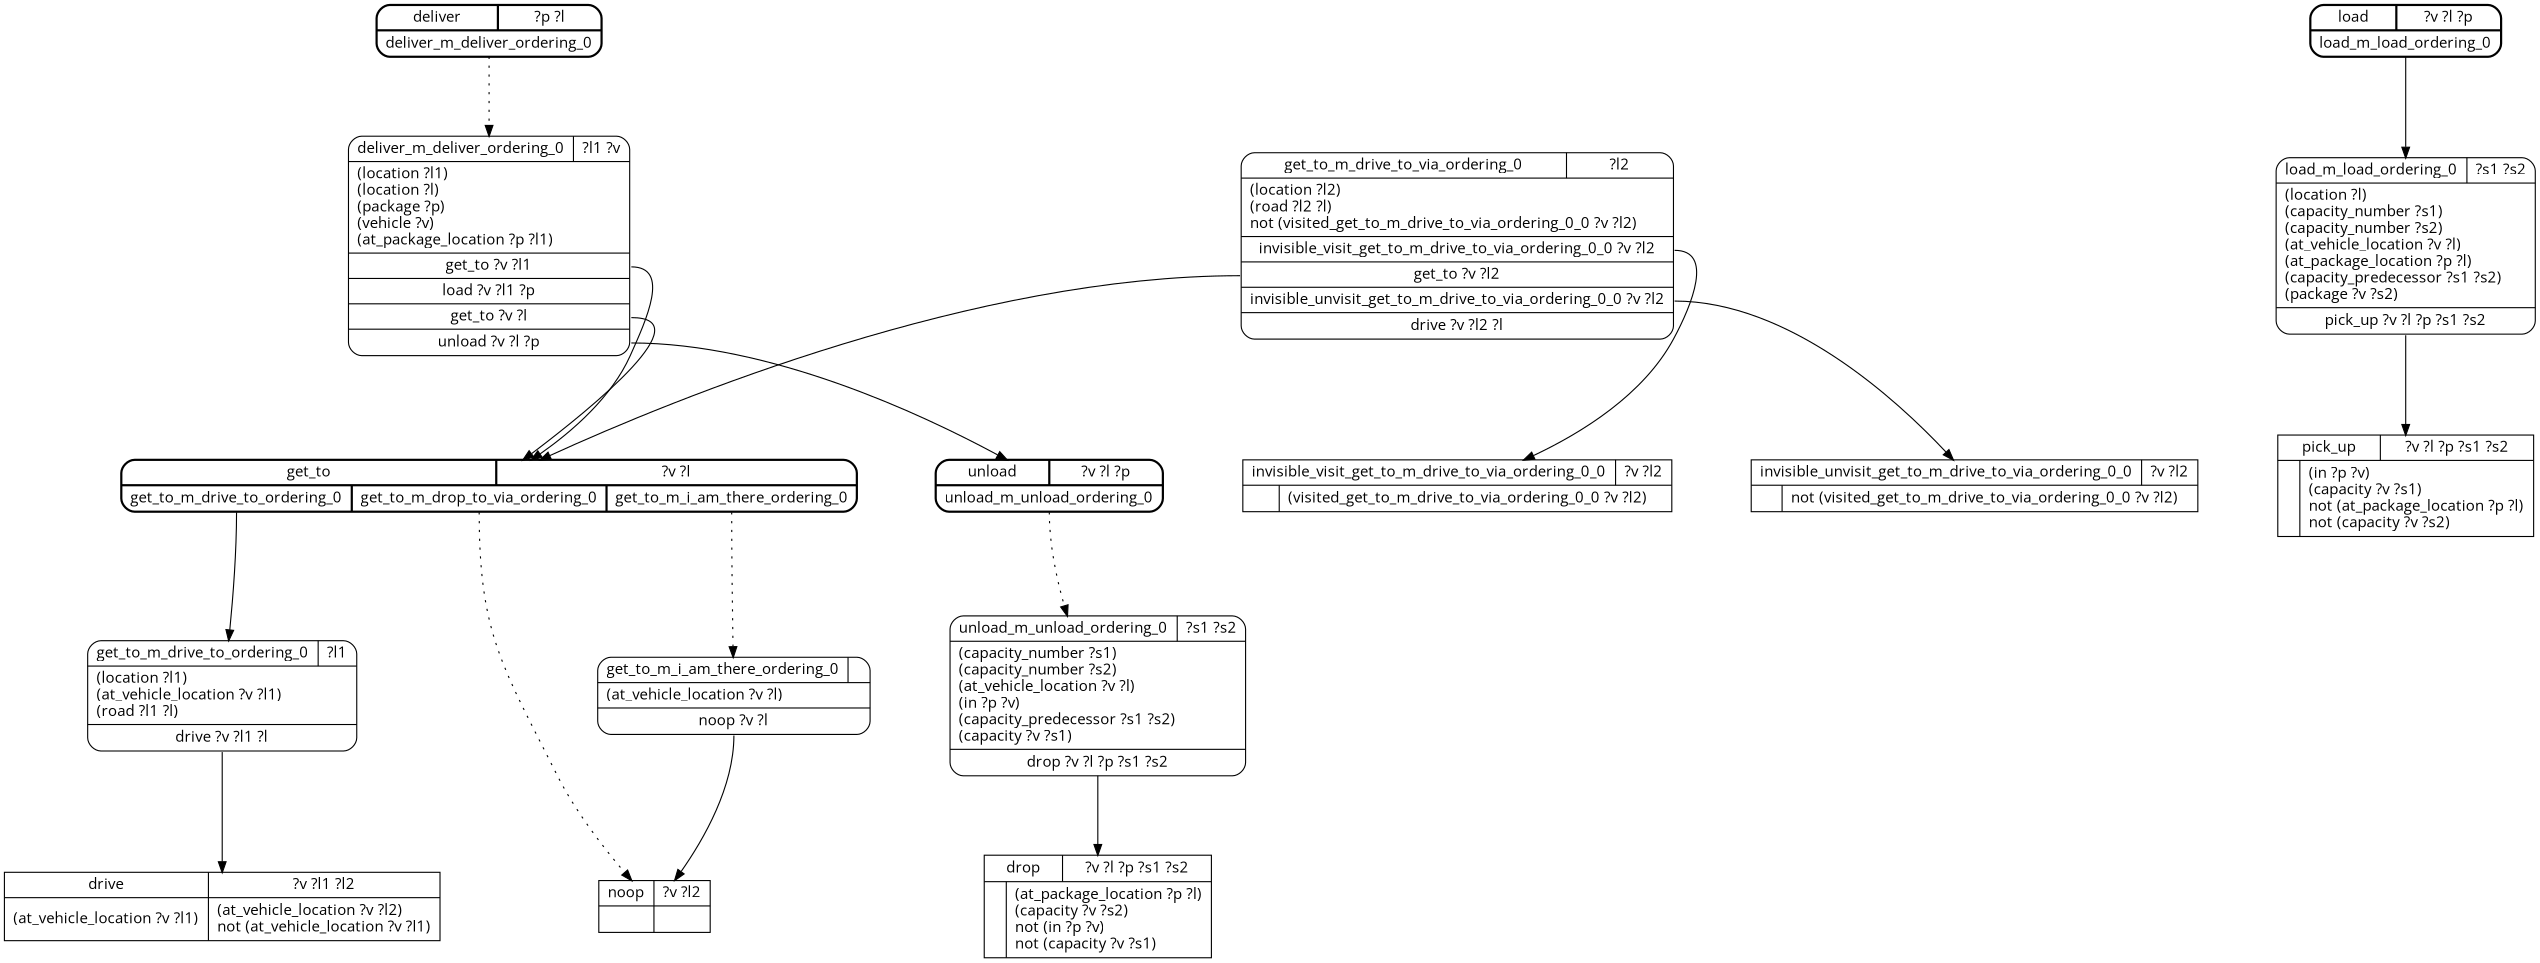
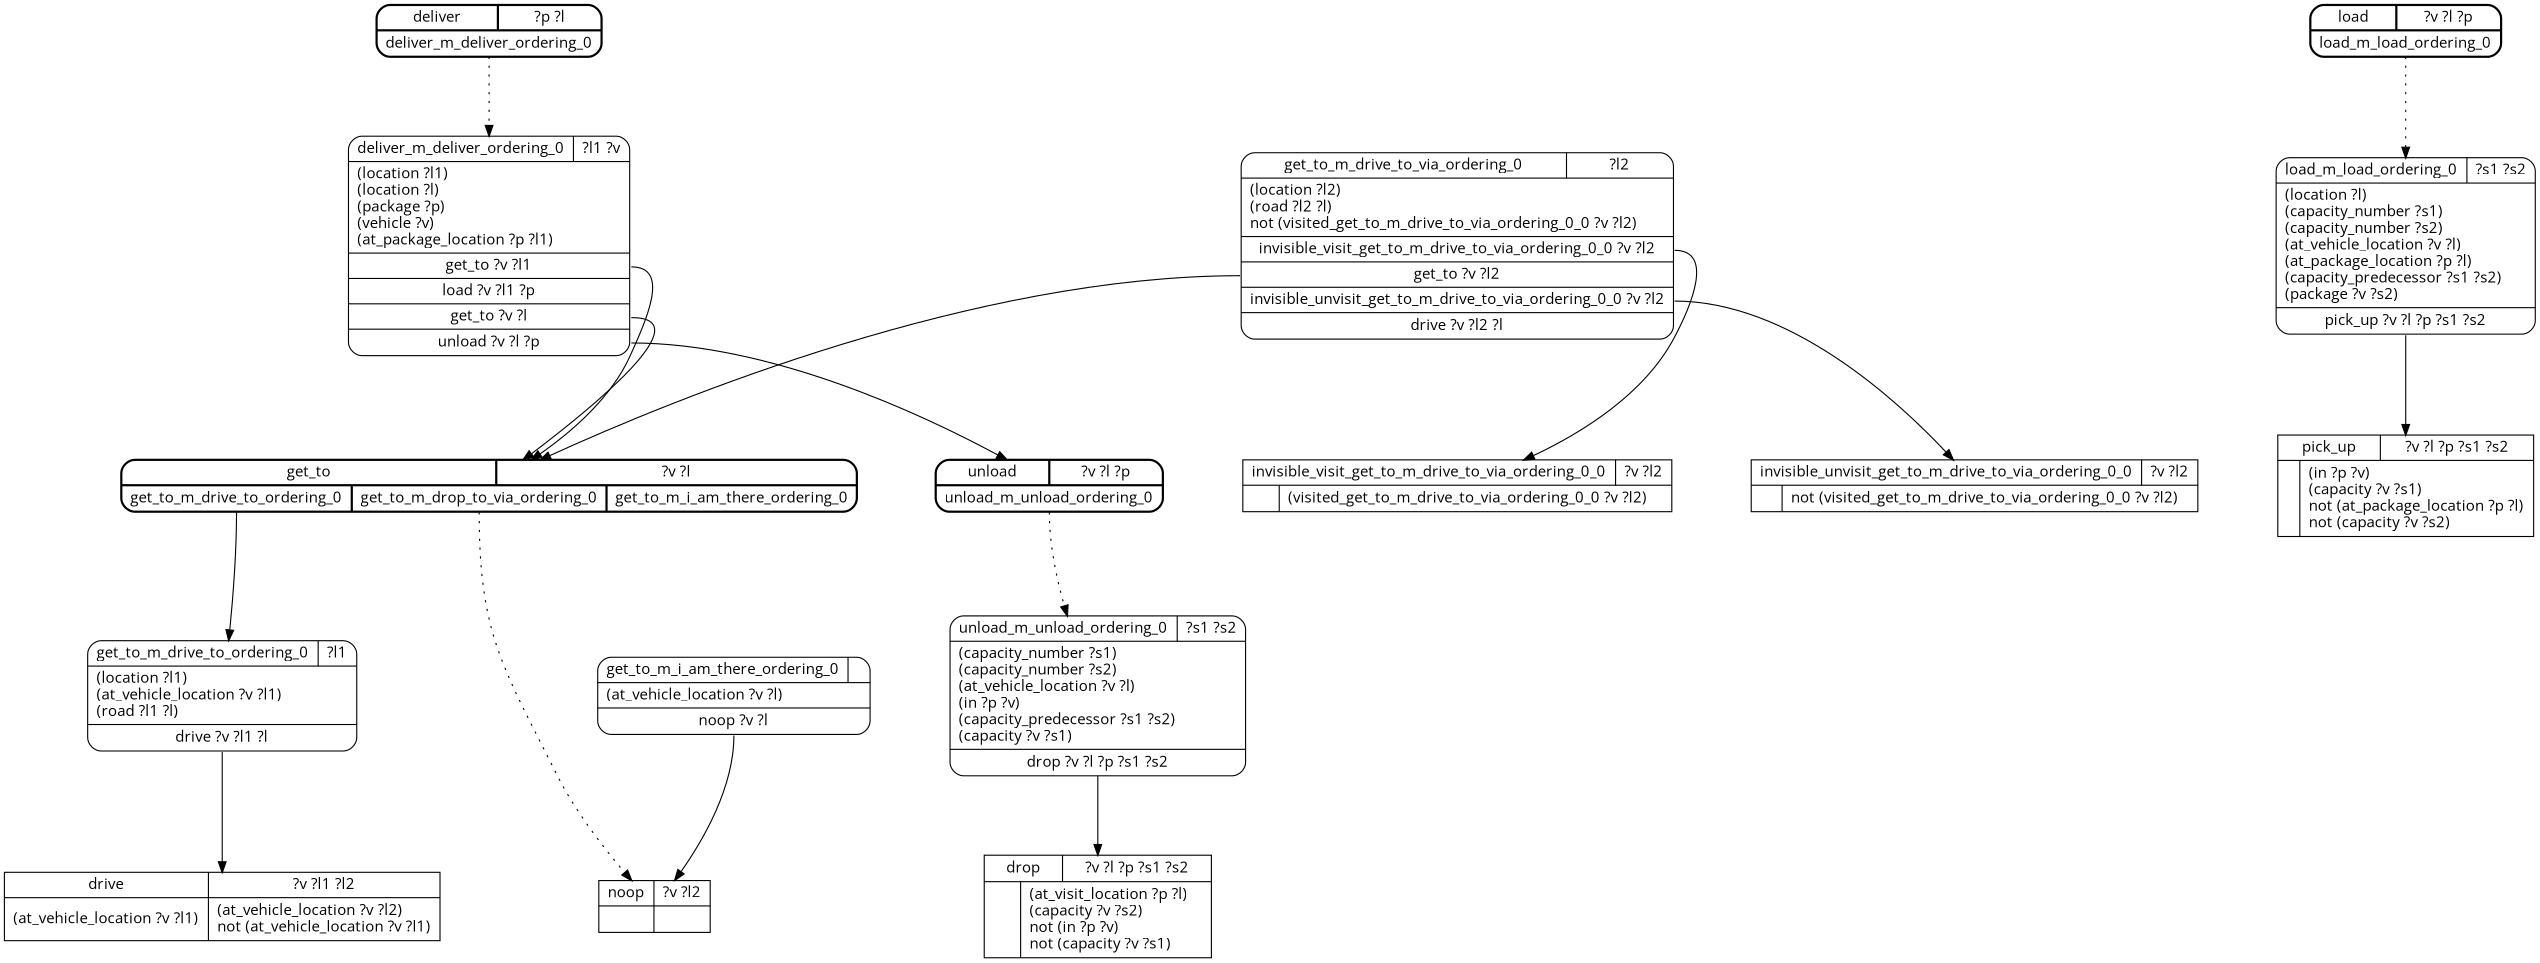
edge "load" -> "load_m_load_ordering_0": style solid -> dotted
edge "get_to" -> "get_to_m_i_am_there_ordering_0": removed
node "drop": text "(at_package_location ?p ?l)" -> "(at_visit_location ?p ?l)"
